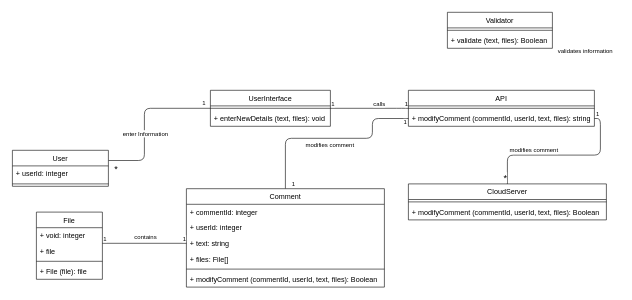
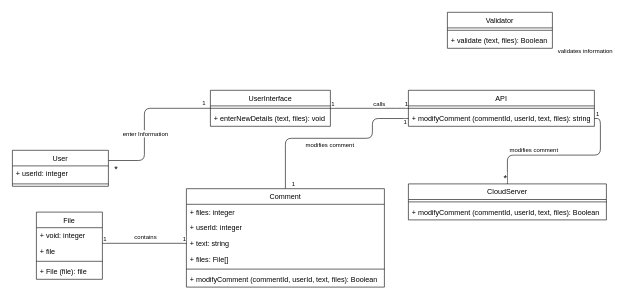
node "+ commentId: integer": label "+ commentId: integer" -> "+ files: integer"
